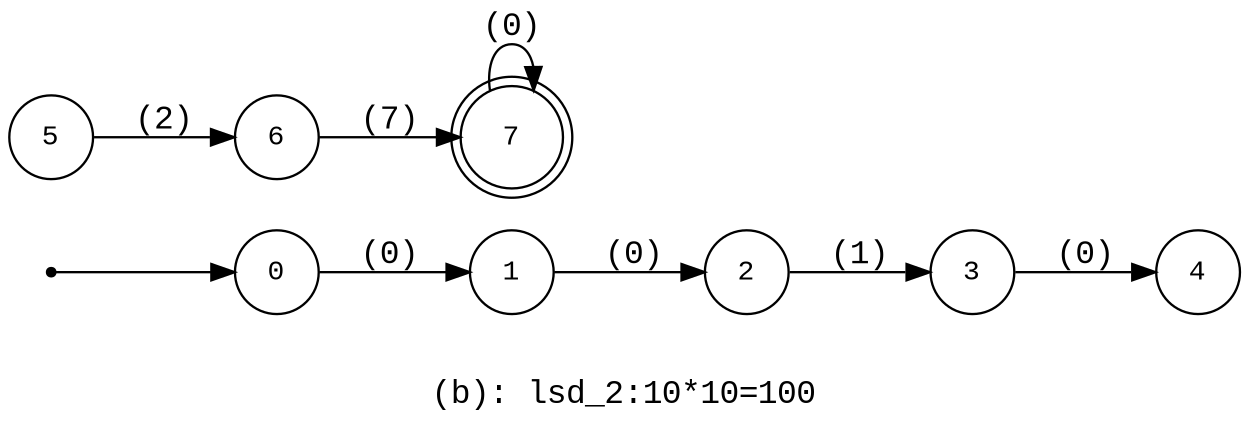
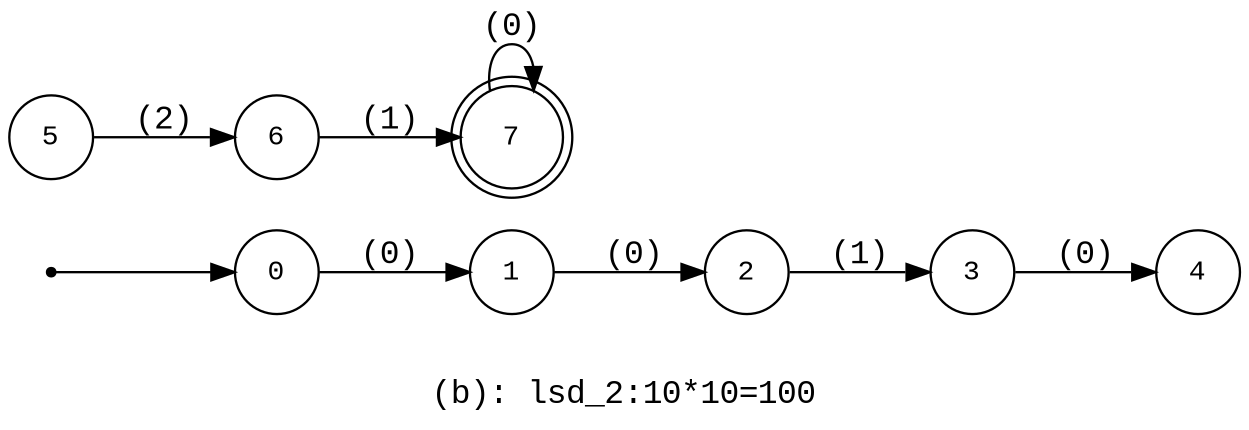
edge "6" -> "7": label "(7)" -> "(1)"
